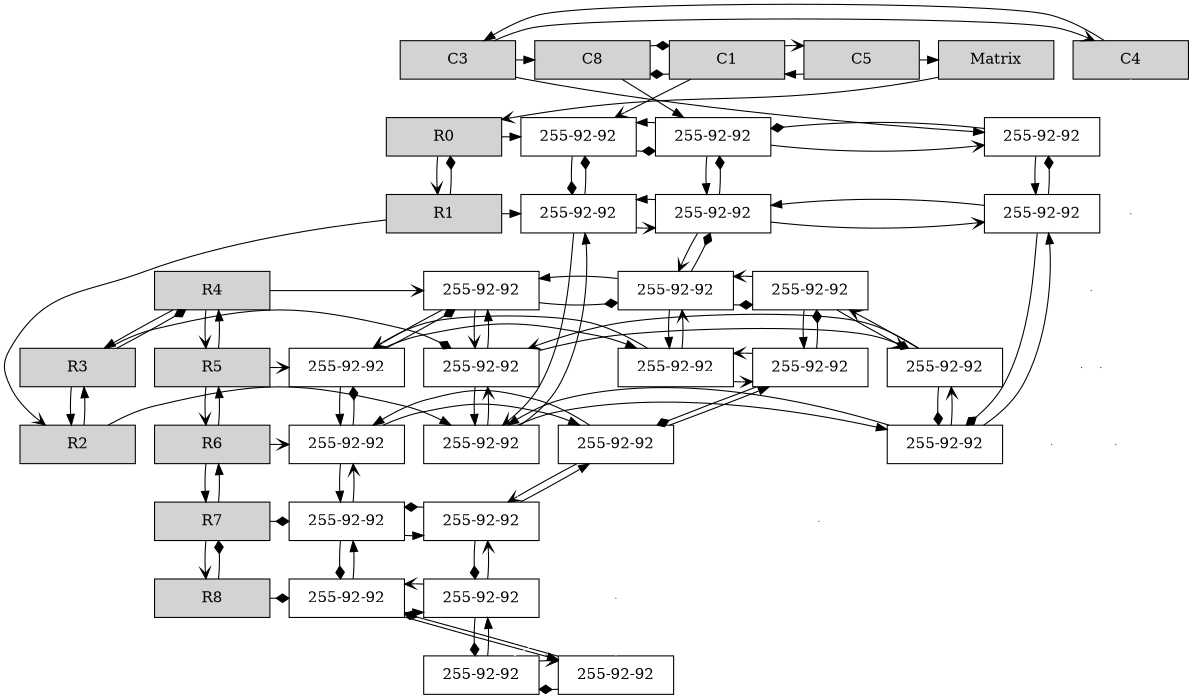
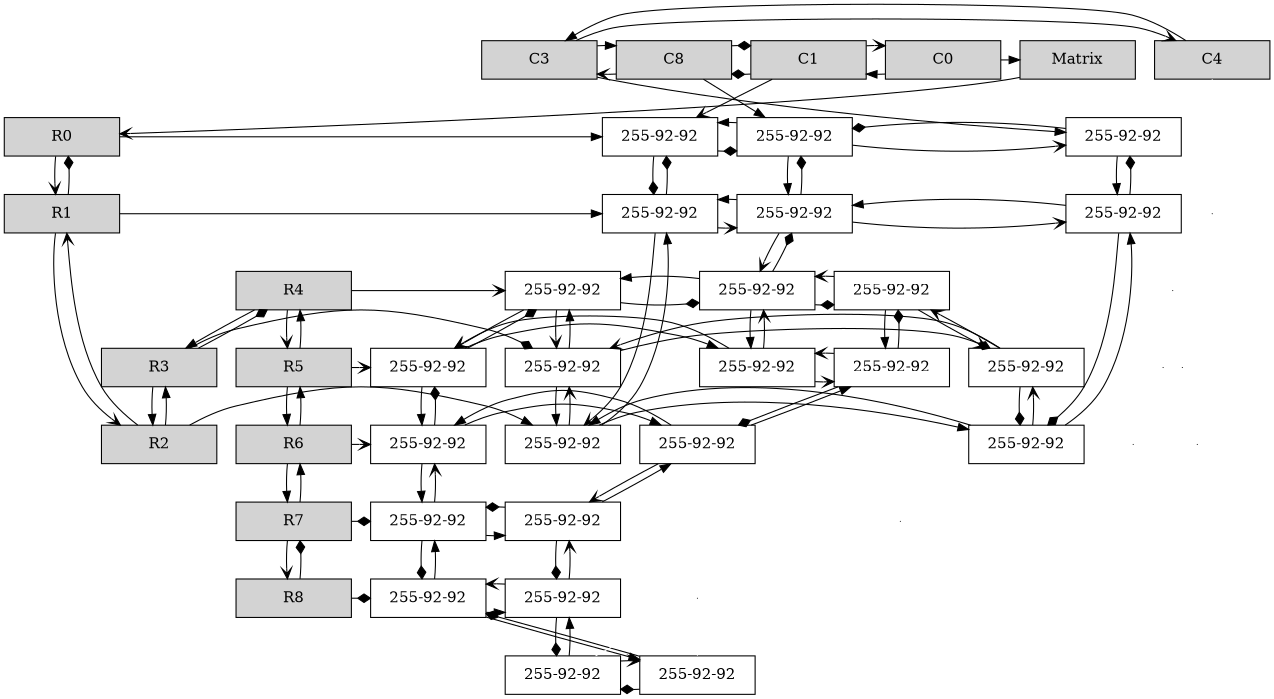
node "C5": label "C5" -> "C0"
edge "C8" -> "C3": added
edge "R2" -> "R1": added
edge "R5" -> "R6": arrowhead vee -> normal
